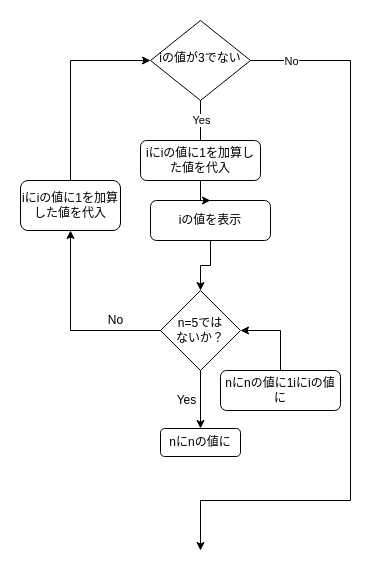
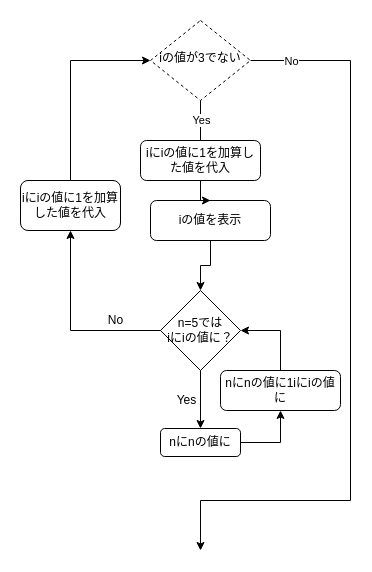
node "iの値が3でない": style solid -> dashed
node "n=5では ないか？": label "n=5では ないか？" -> "n=5では iにiの値に？"
edge "nにnの値に" -> "nにnの値に1iにiの値に": added
